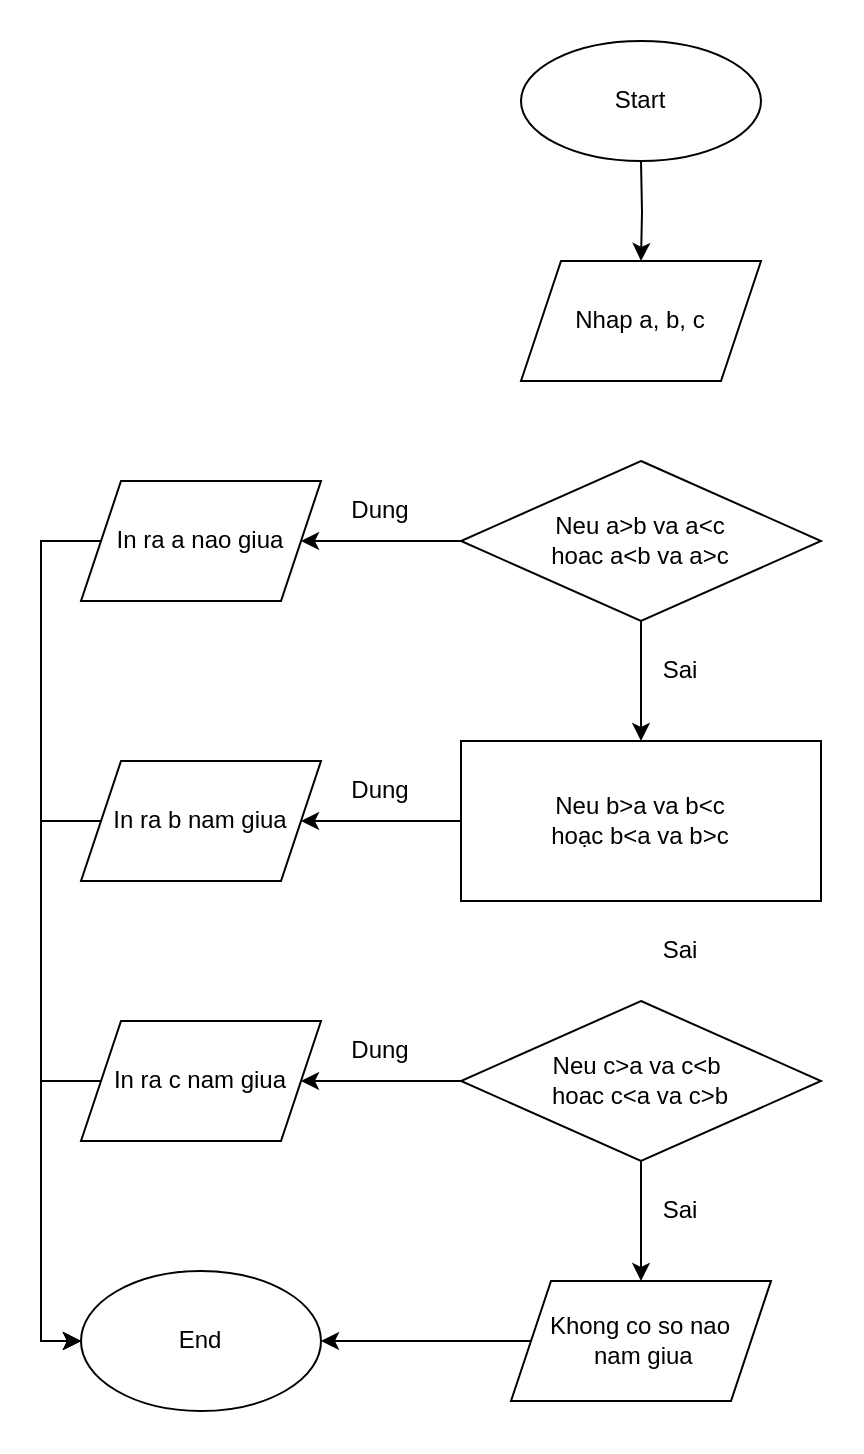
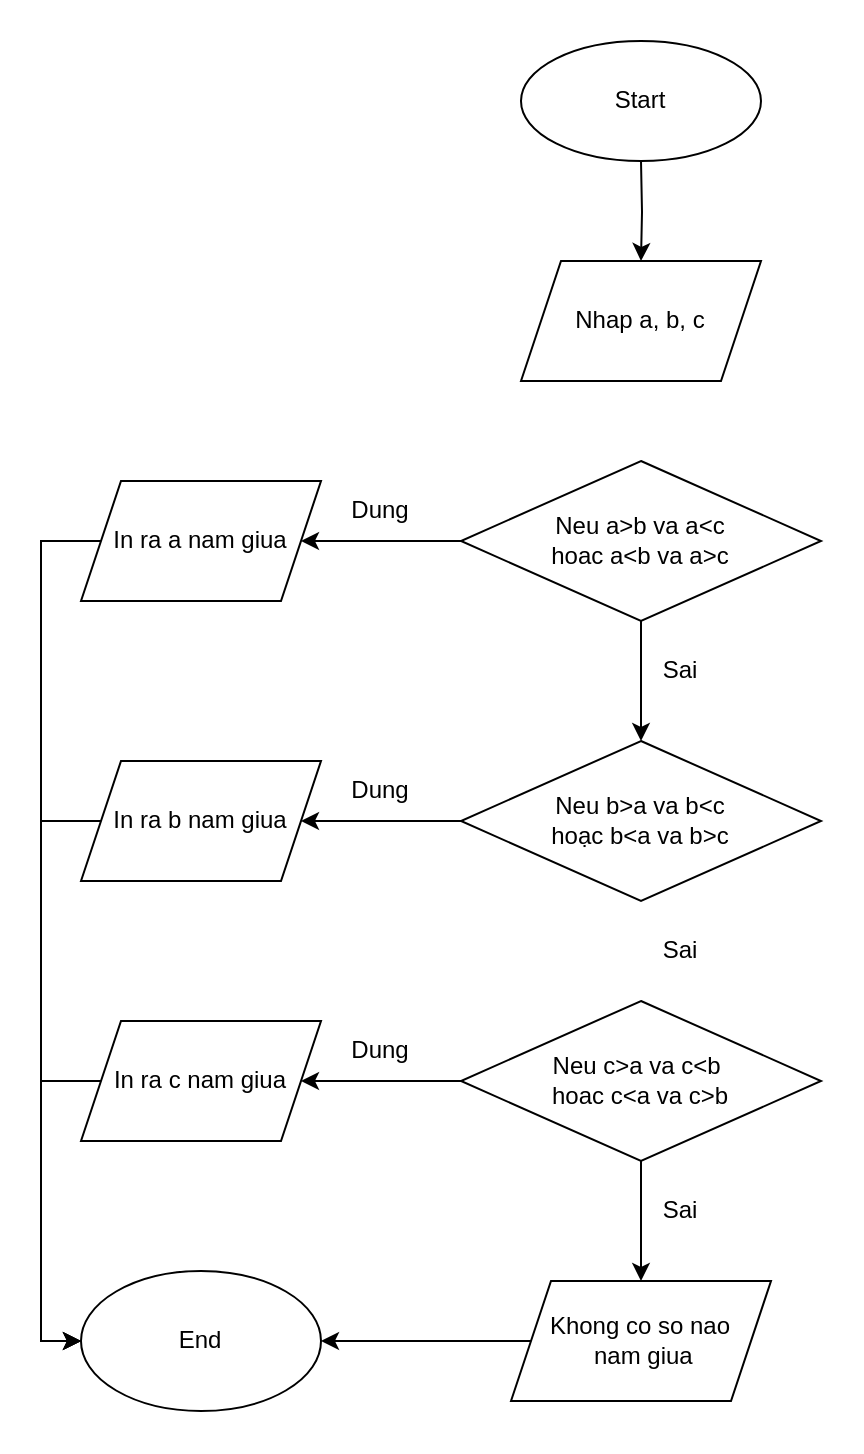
node "In ra a nao giua": label "In ra a nao giua" -> "In ra a nam giua"
node "Neu b>a va b<c hoạc b<a va b>c": shape rectangle -> diamond
